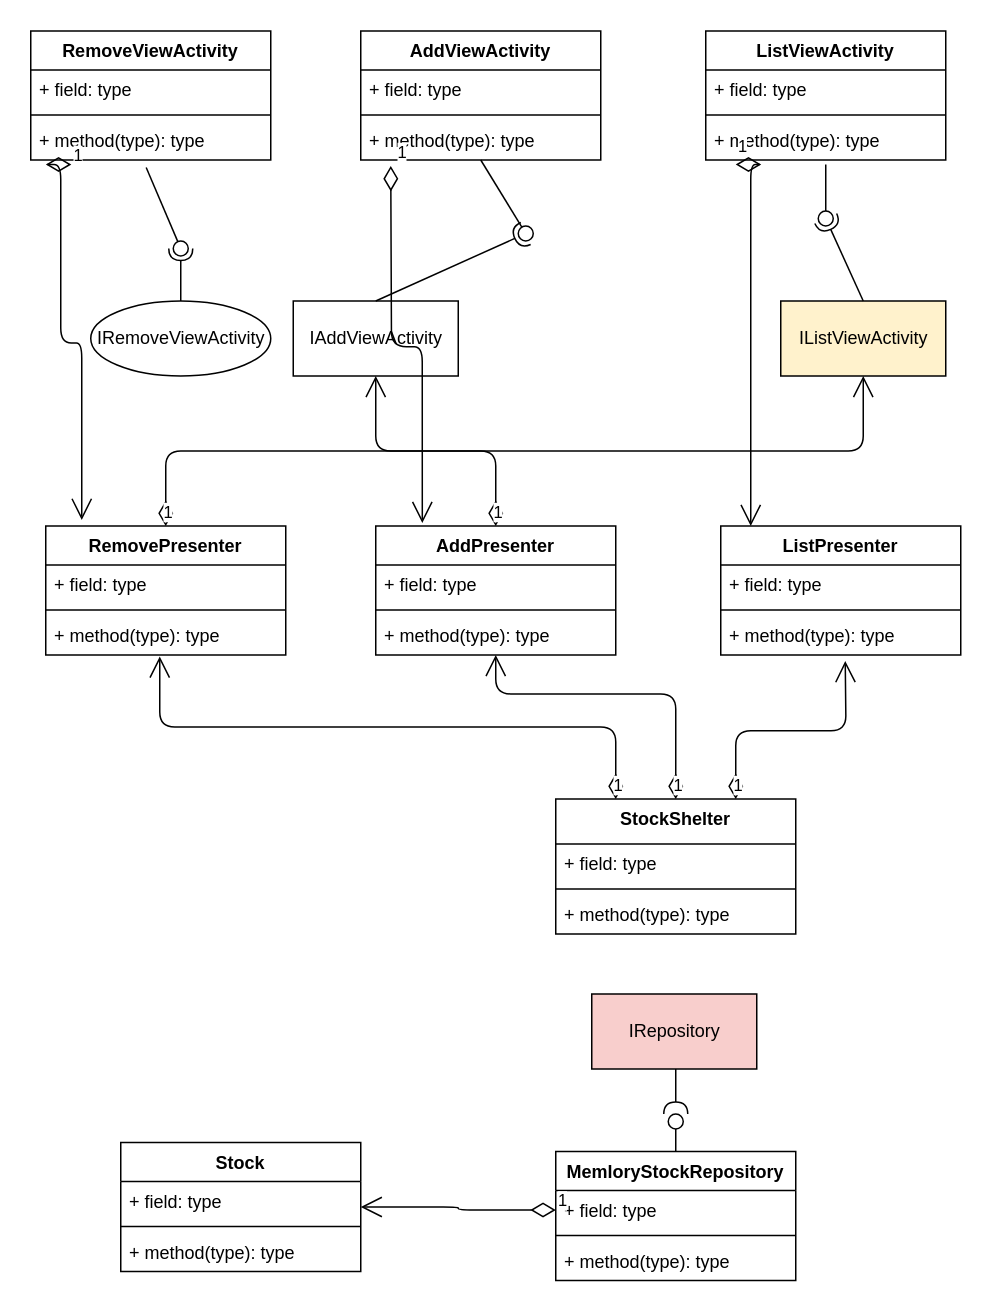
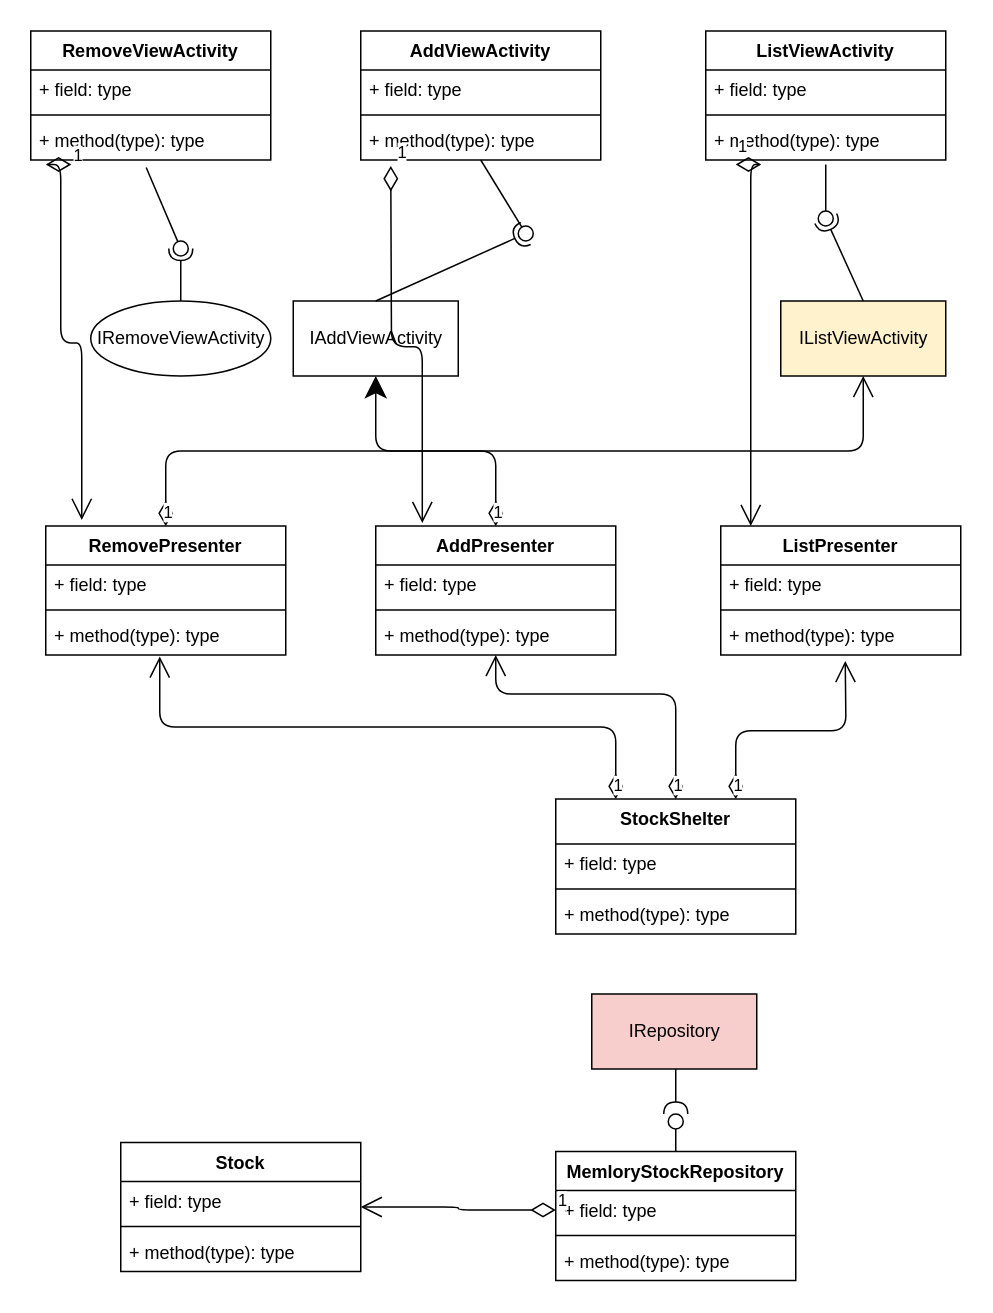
edge "IAddViewActivity" -- "AddPresenter": arrowhead open -> classic
